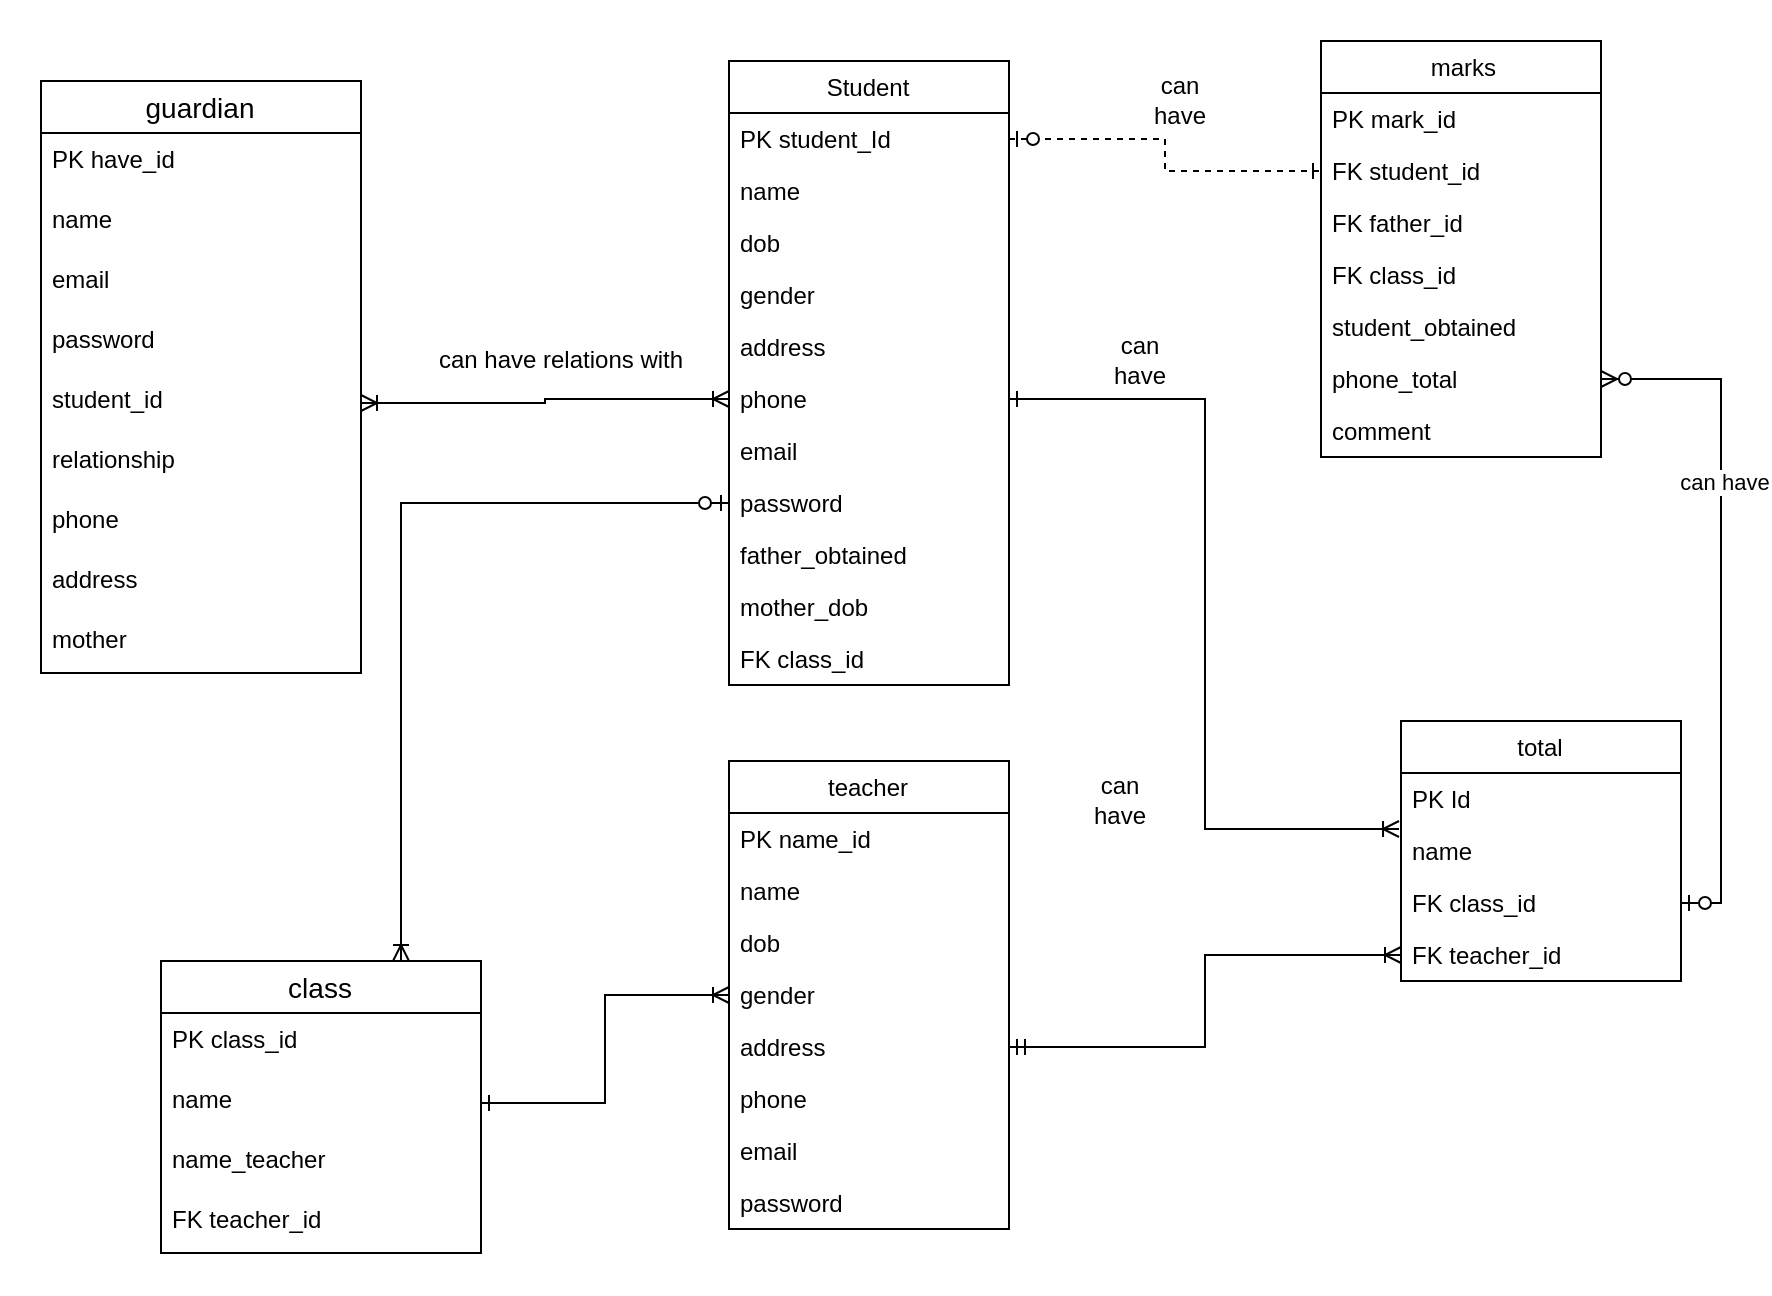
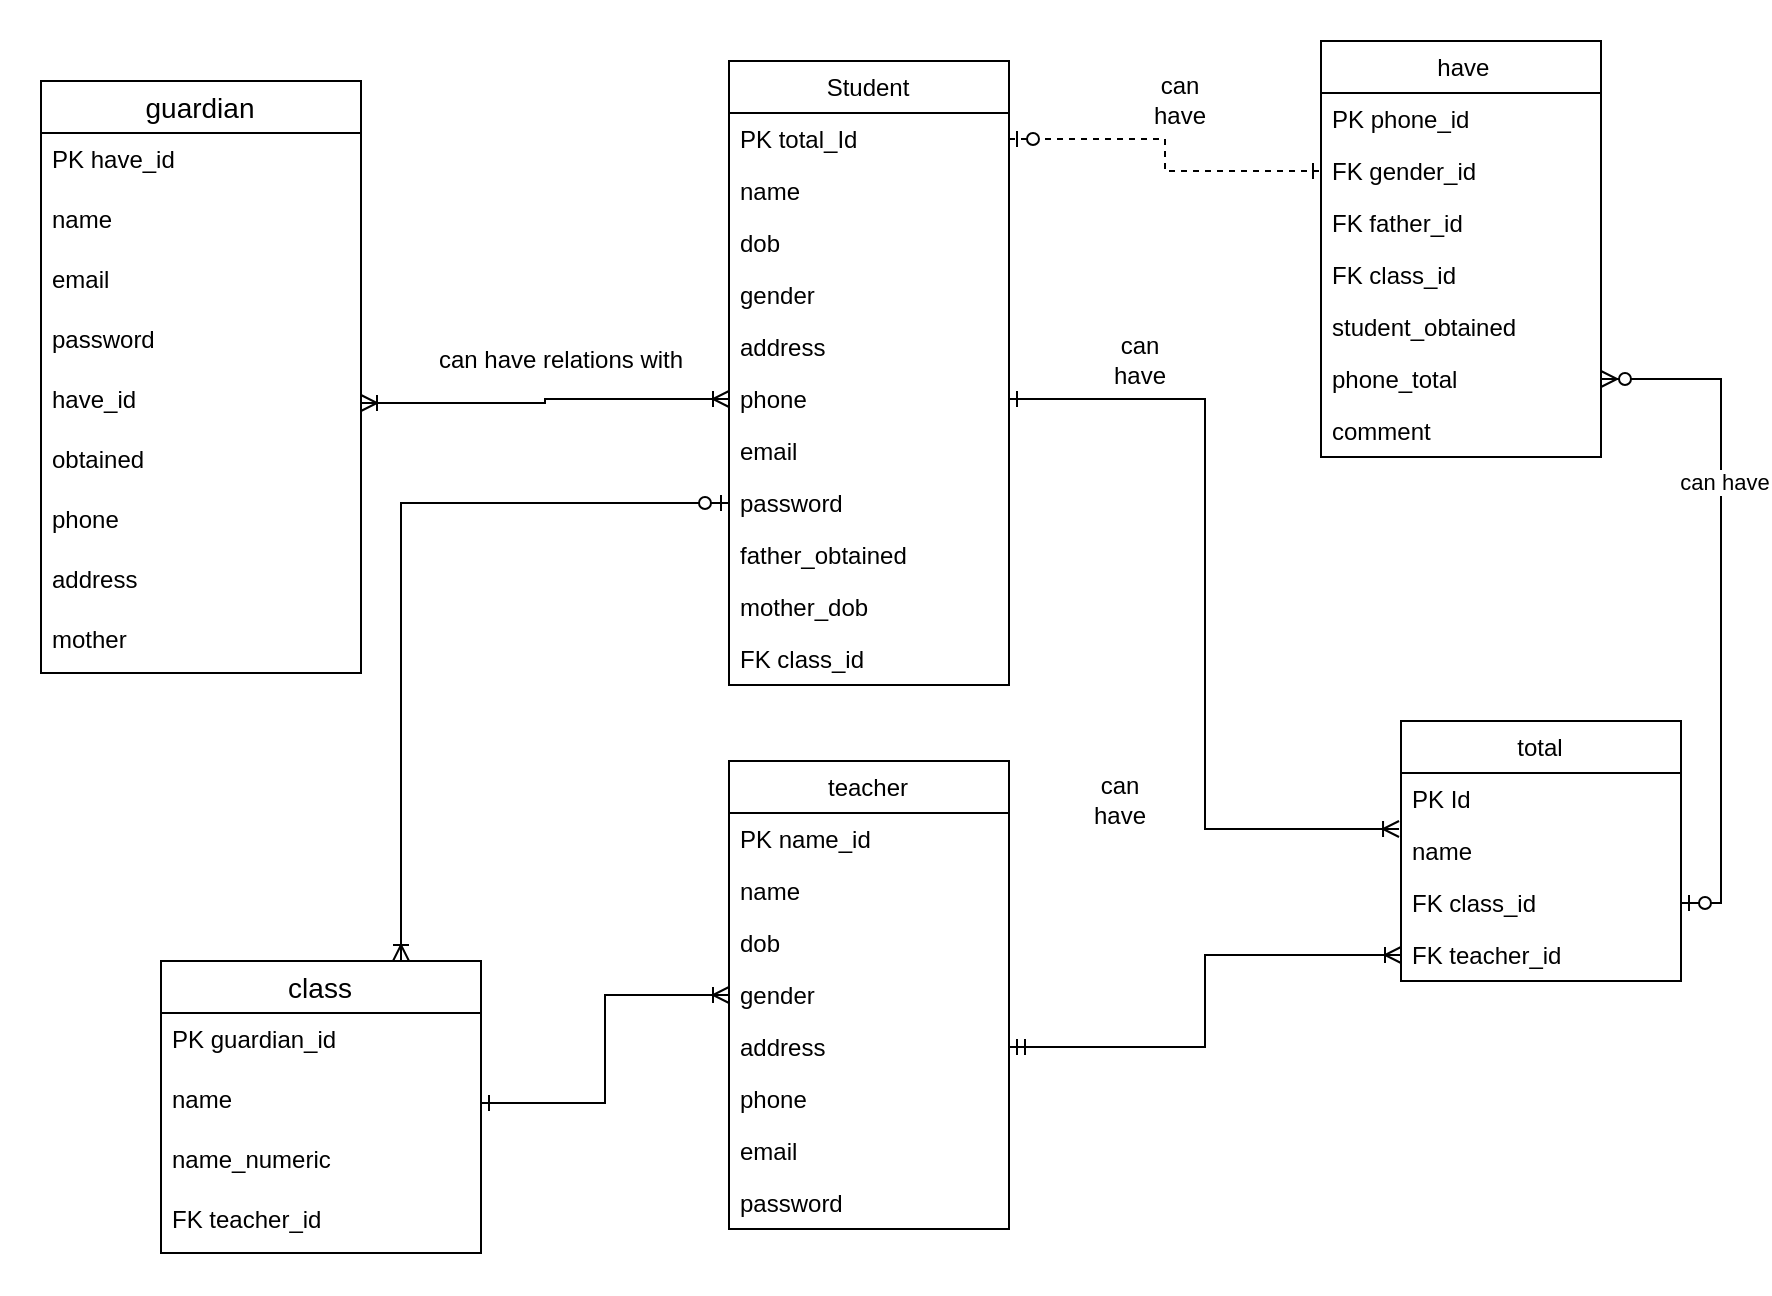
node "marks": label "marks" -> "have"
node "PK mark_id": label "PK mark_id" -> "PK phone_id"
node "PK student_Id": label "PK student_Id" -> "PK total_Id"
node "FK student_id": label "FK student_id" -> "FK gender_id"
node "student_id": label "student_id" -> "have_id"
node "relationship": label "relationship" -> "obtained"
node "PK class_id": label "PK class_id" -> "PK guardian_id"
node "name_teacher": label "name_teacher" -> "name_numeric"
